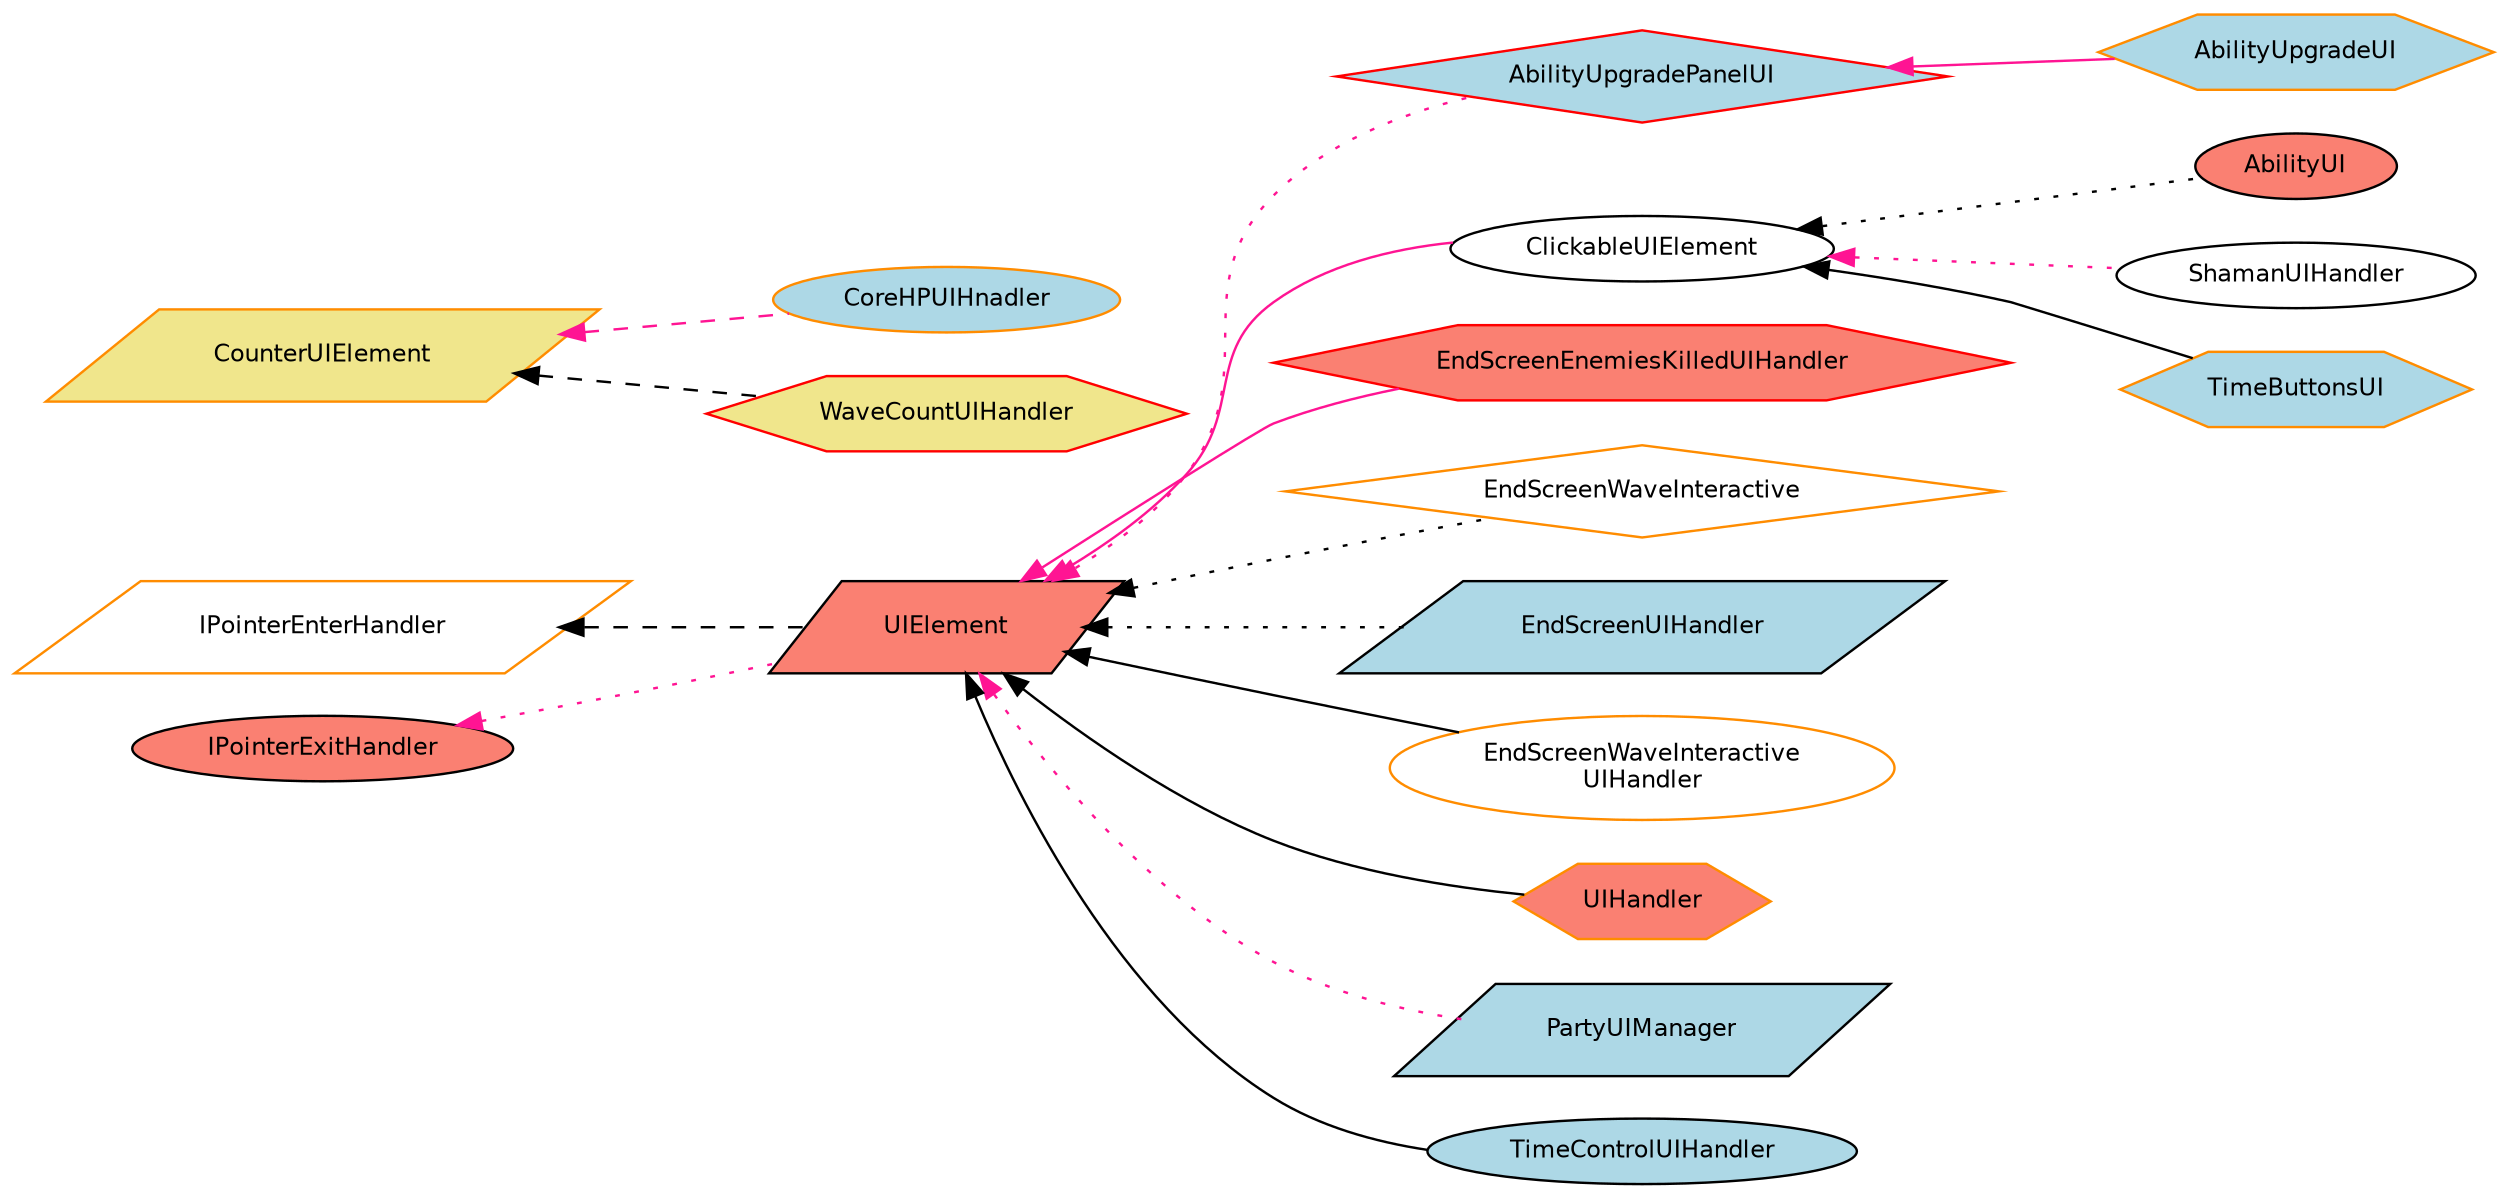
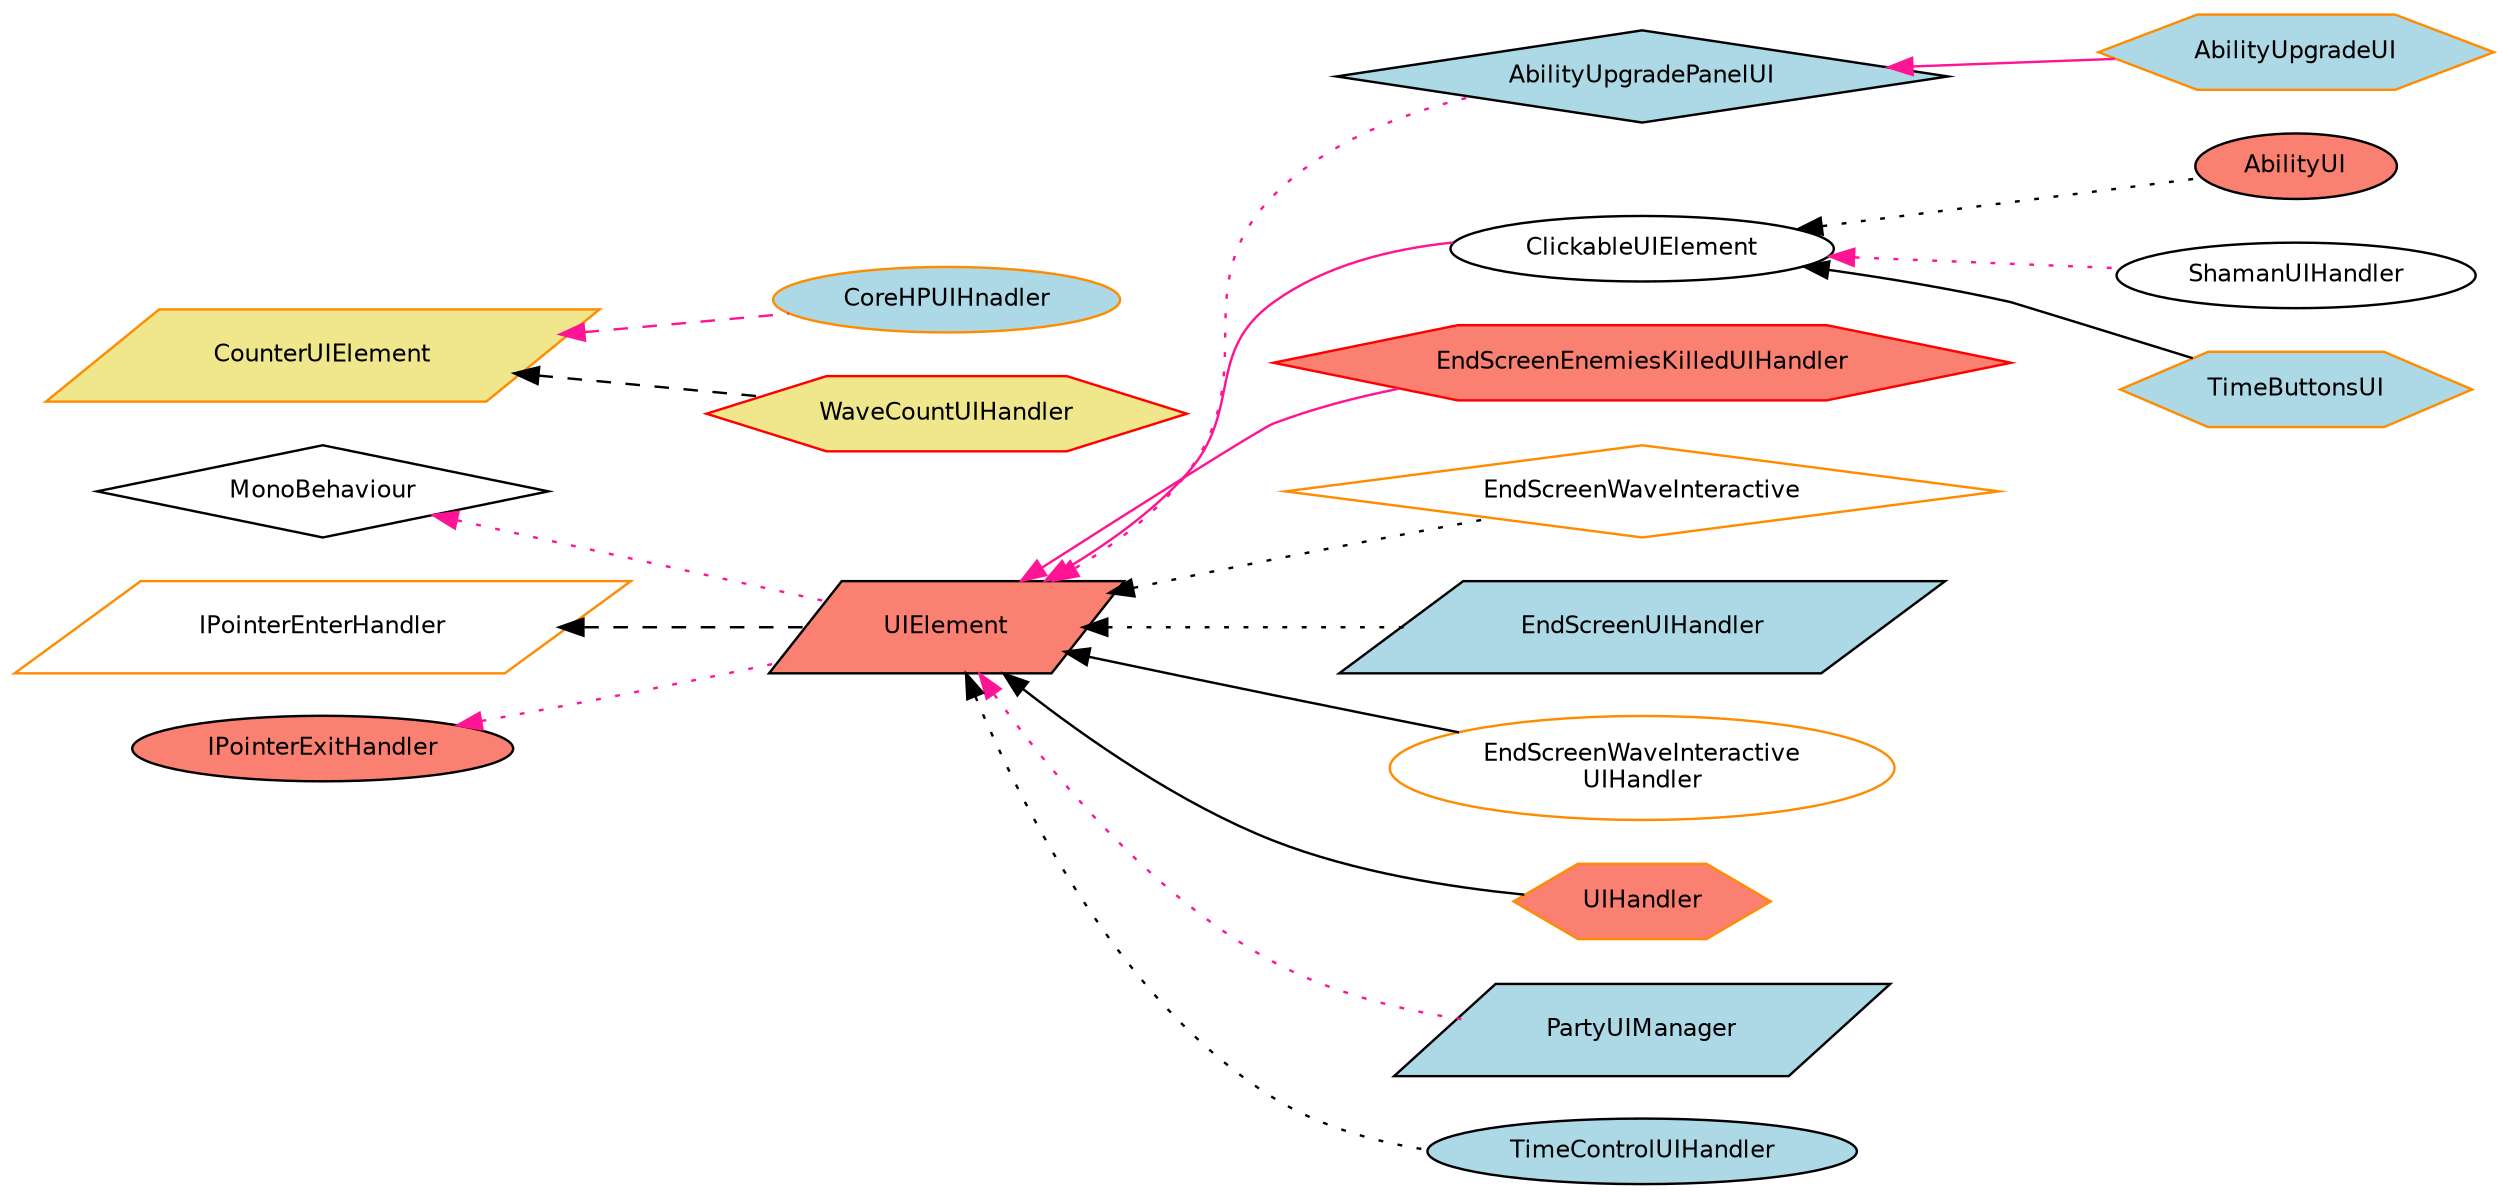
node "AbilityUpgradePanelUI": color red -> black
node "MonoBehaviour": added
edge "TimeControlUIHandler" -> "UIElement": style solid -> dotted
